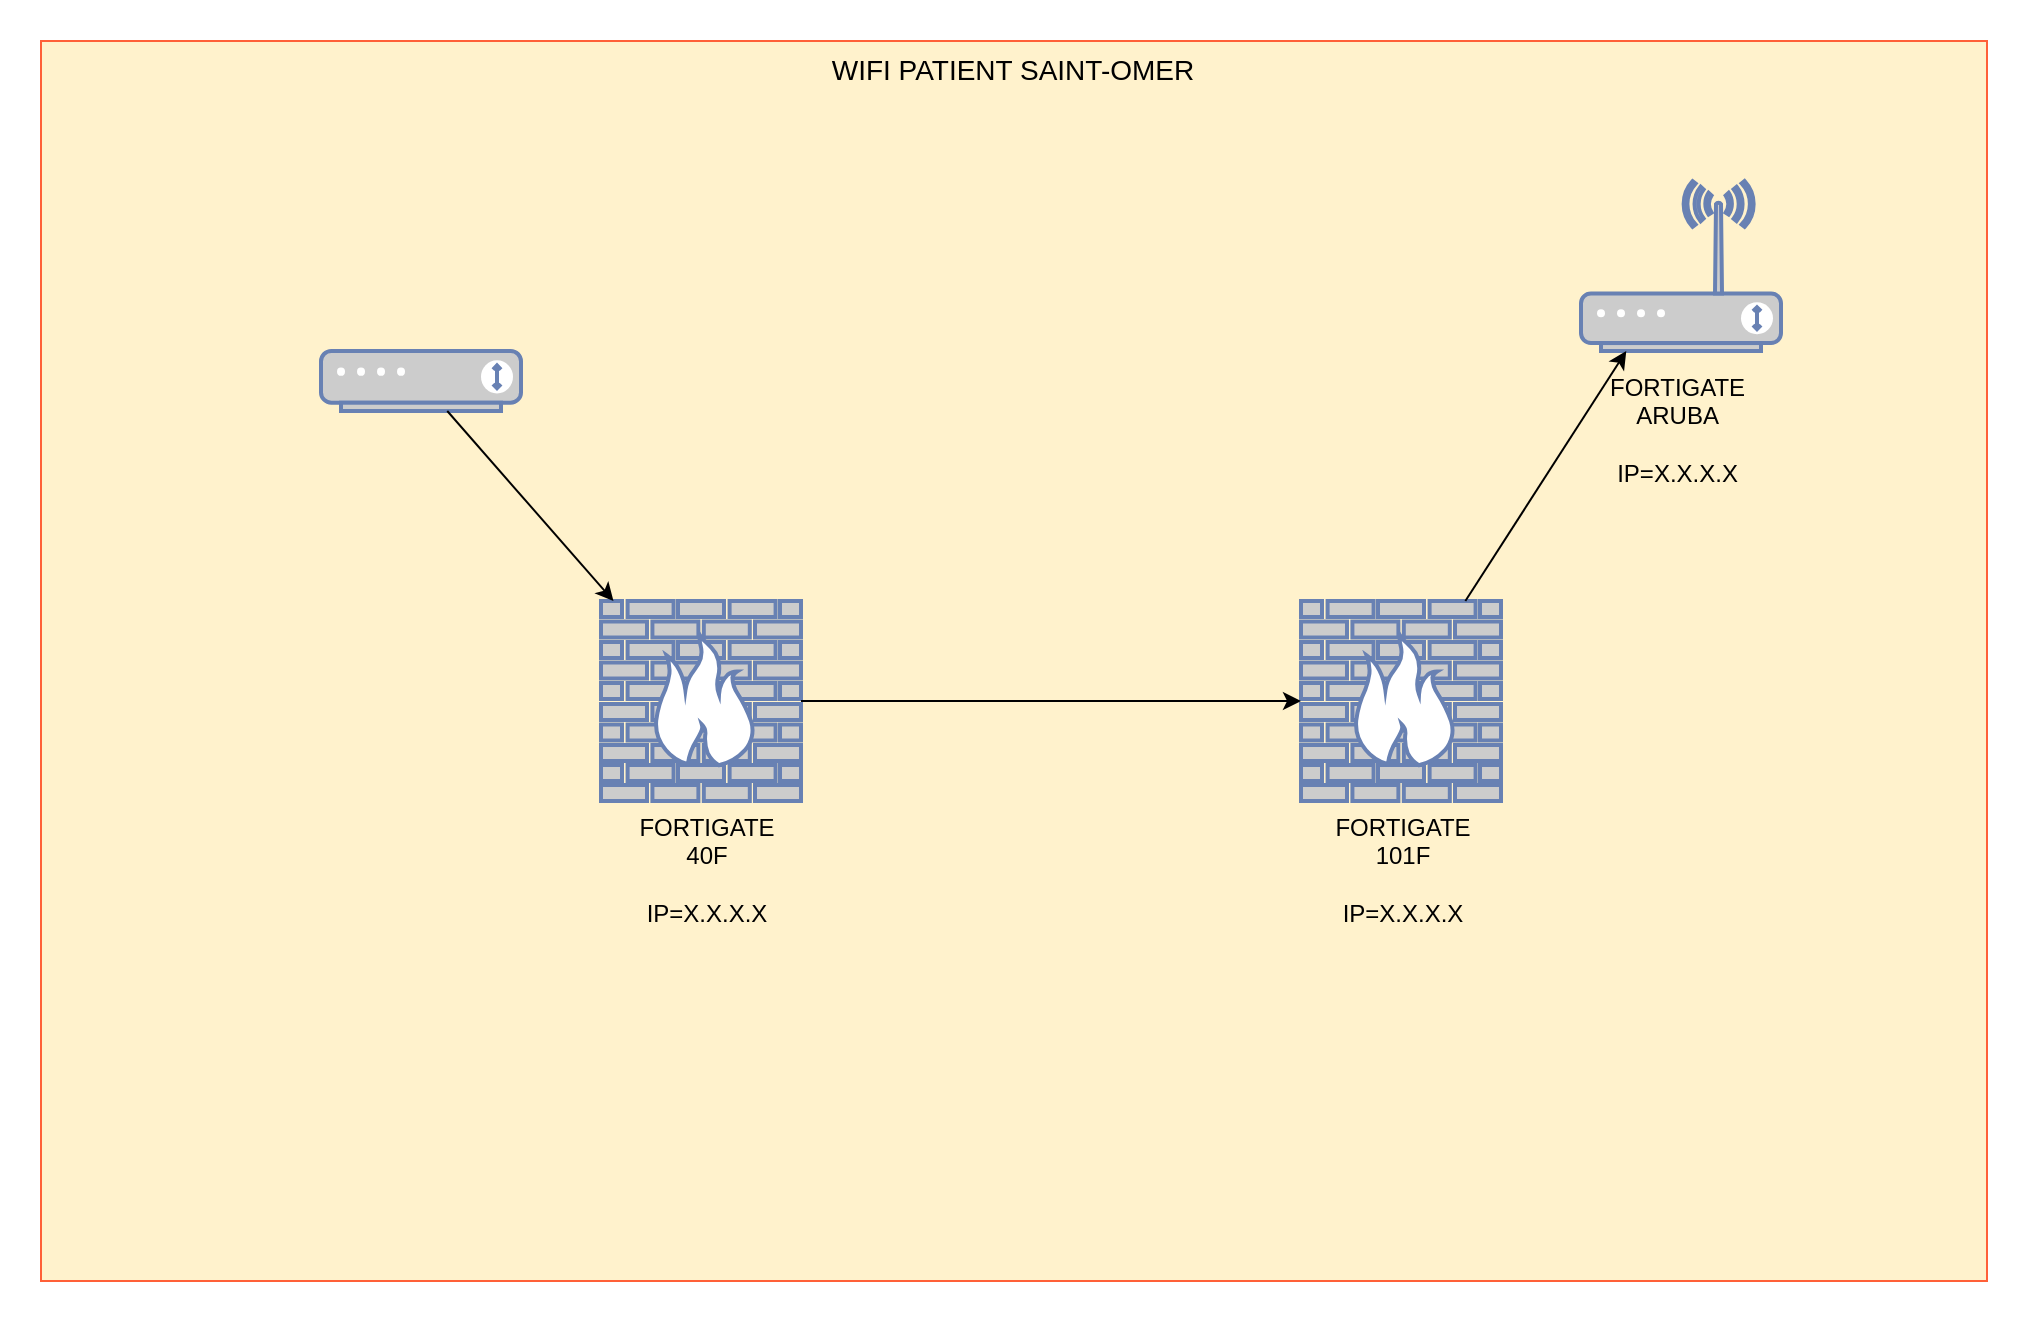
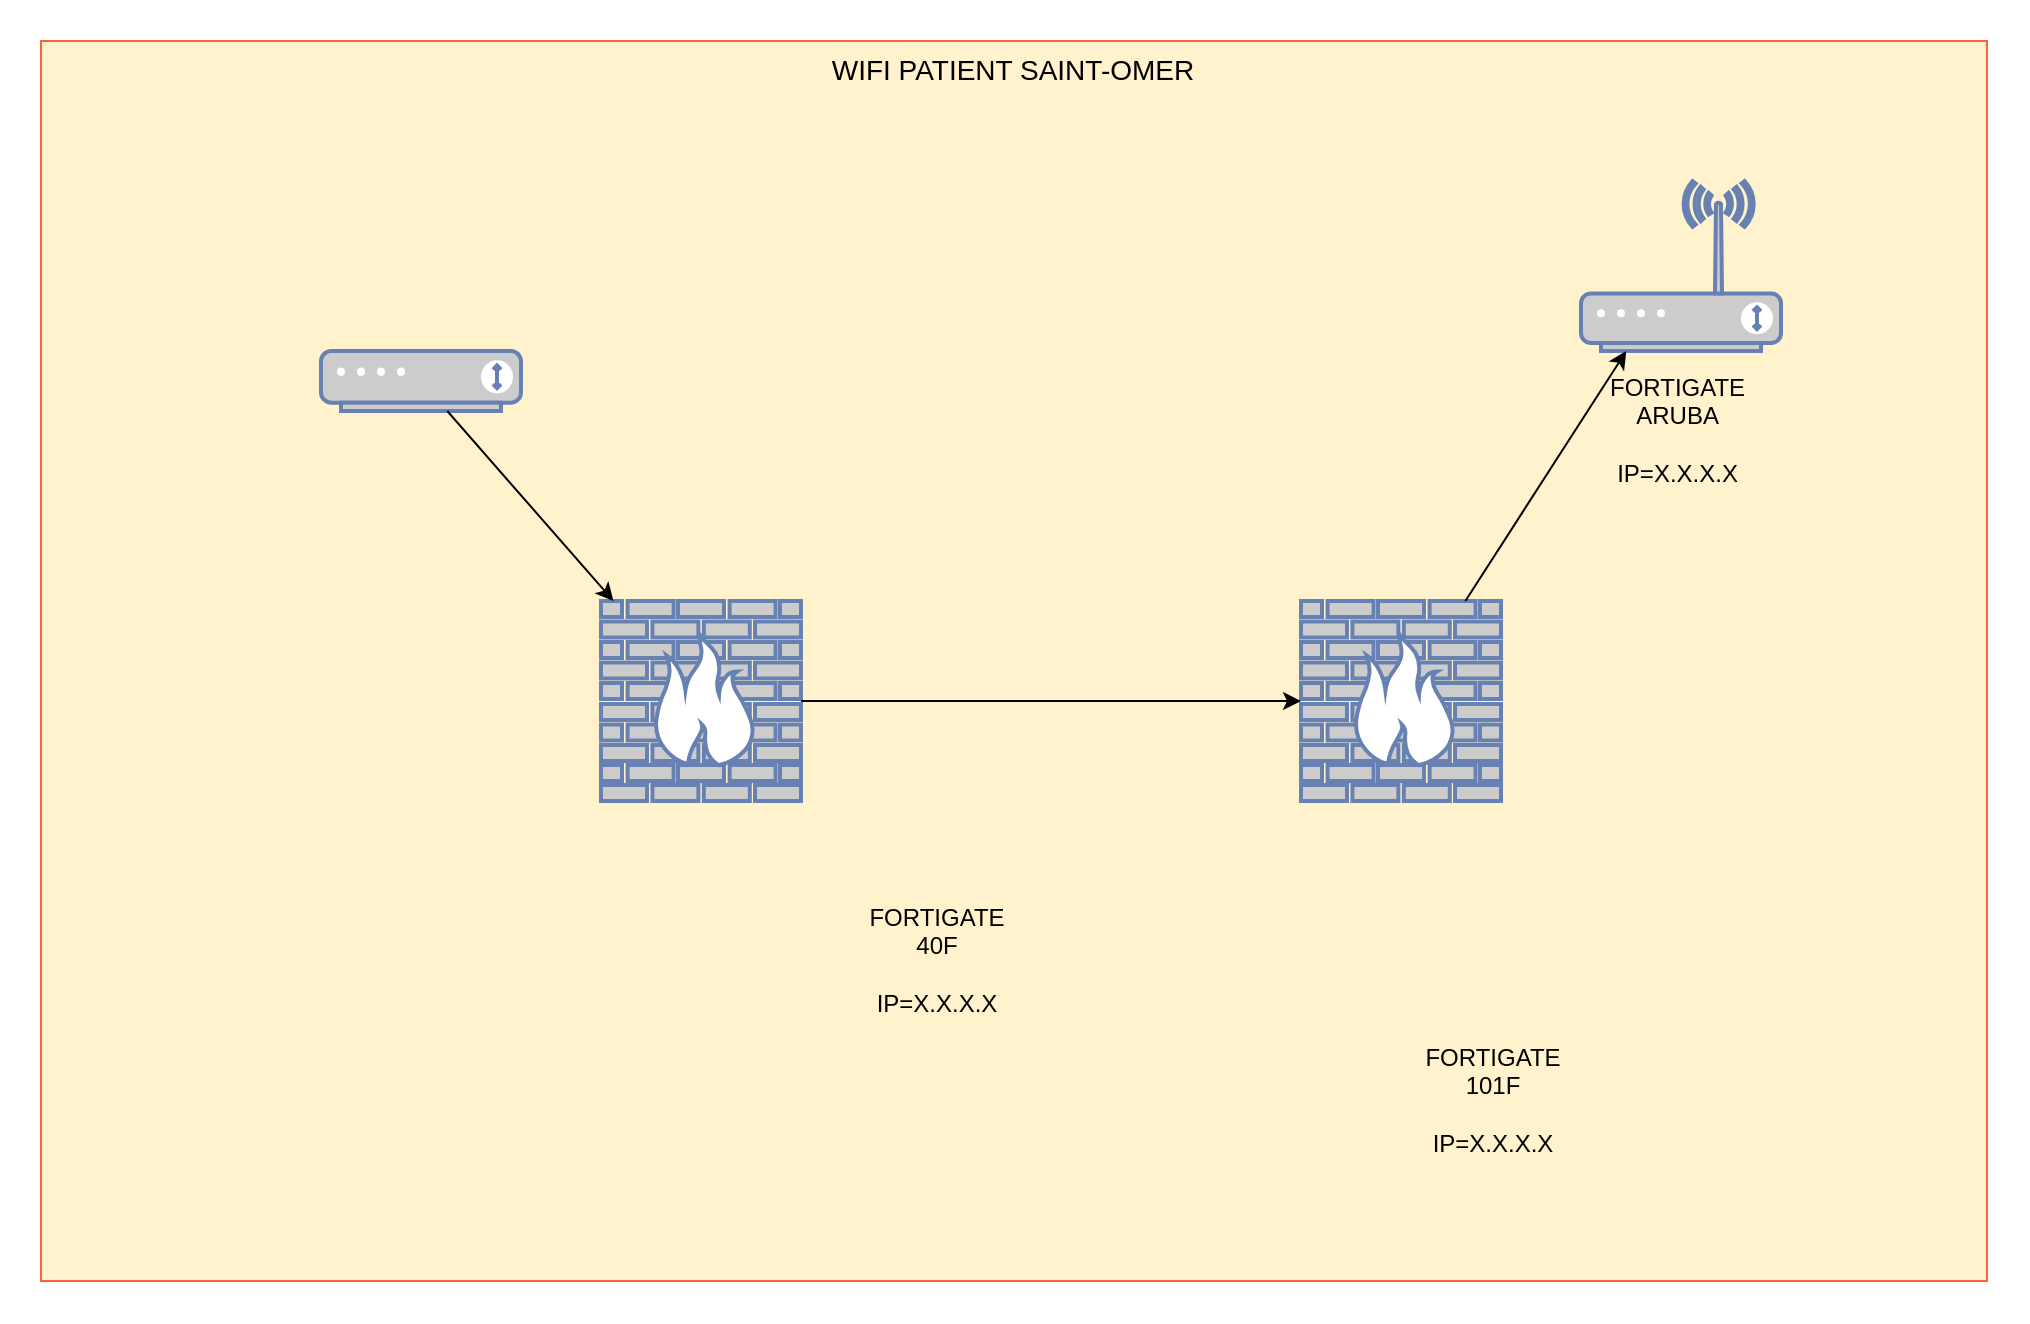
node "FORTIGATE 40F IP=X.X.X.X": moved (706, 881) -> (936, 971)
node "FORTIGATE 101F IP=X.X.X.X": moved (1401, 881) -> (1491, 1111)
